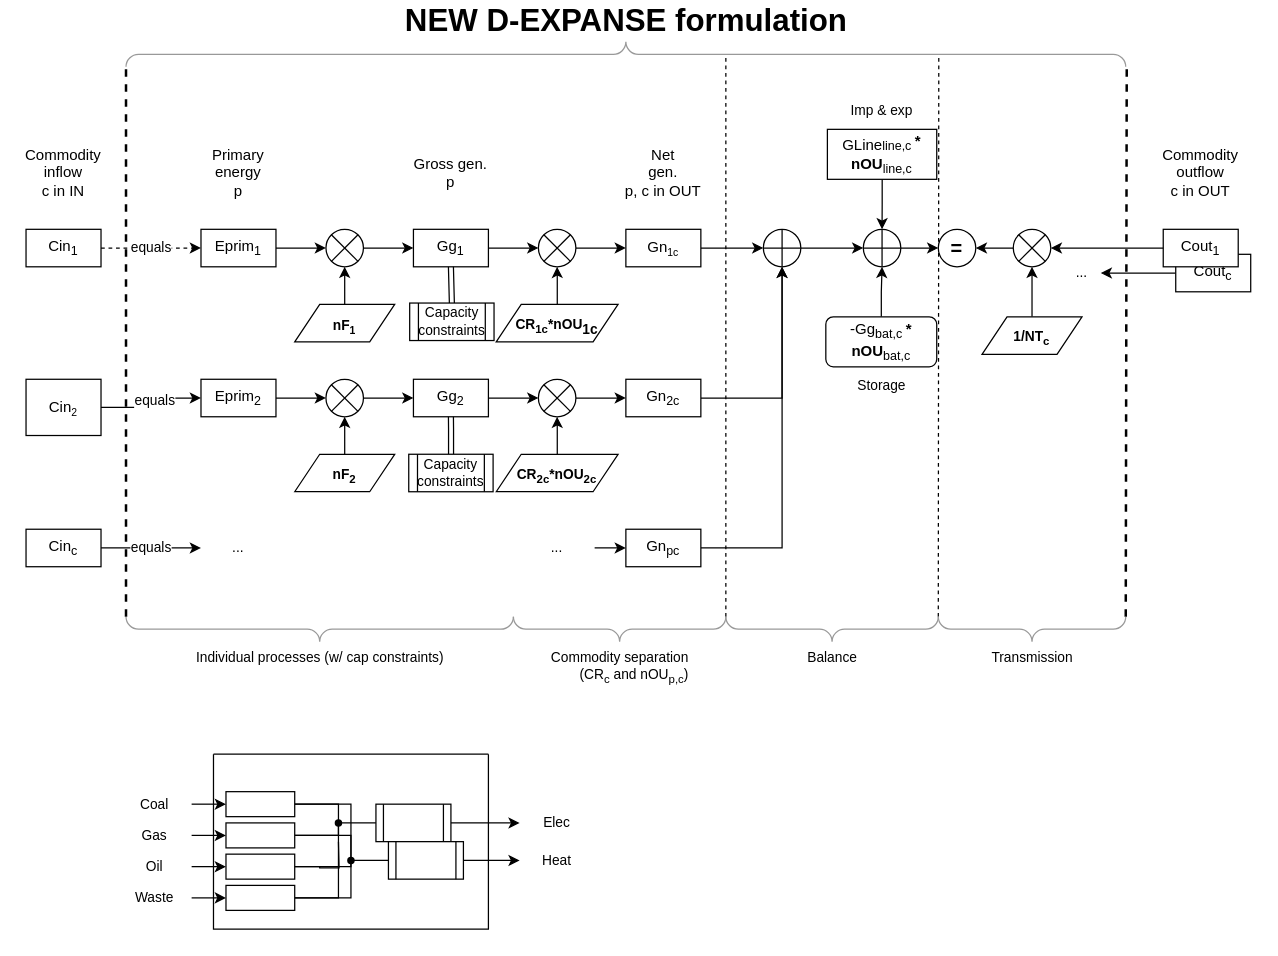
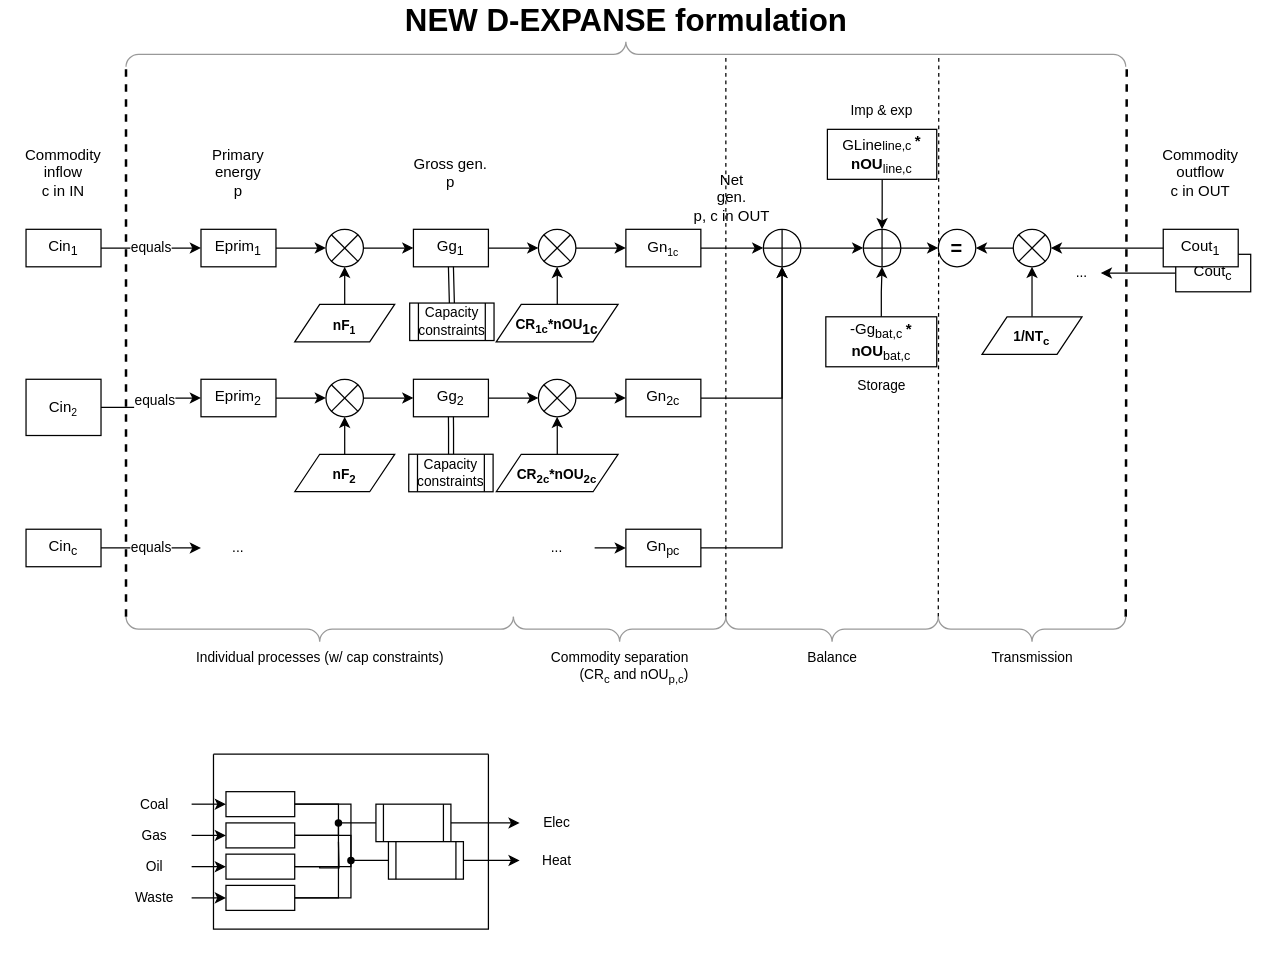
node "Net gen. p, c in OUT": moved (663, 173) -> (732, 198)
edge "Cin1" -> "Eprim1": style dashed -> solid
node "-Ggbat,c * nOUbat,c": shape rounded rectangle -> rectangle
